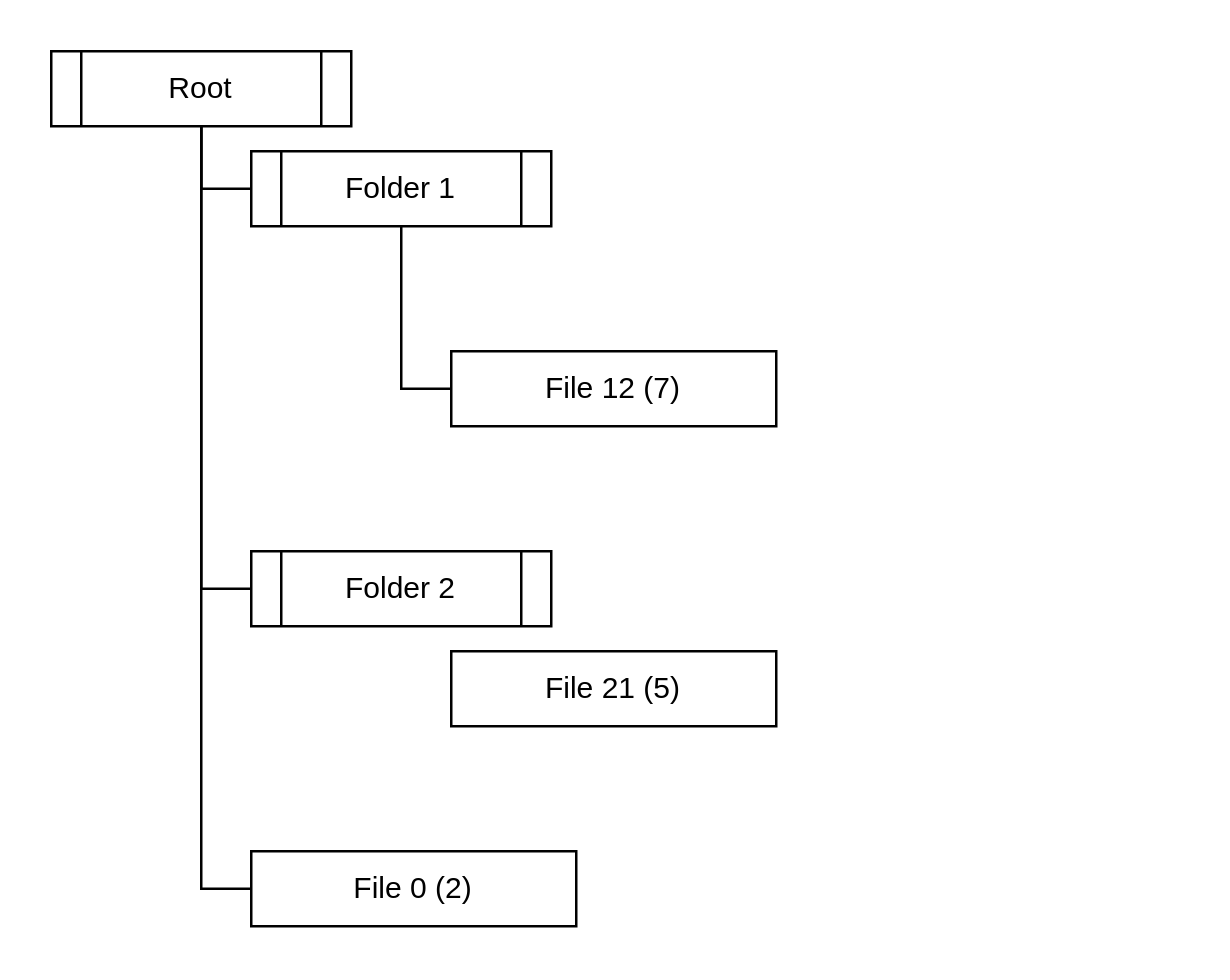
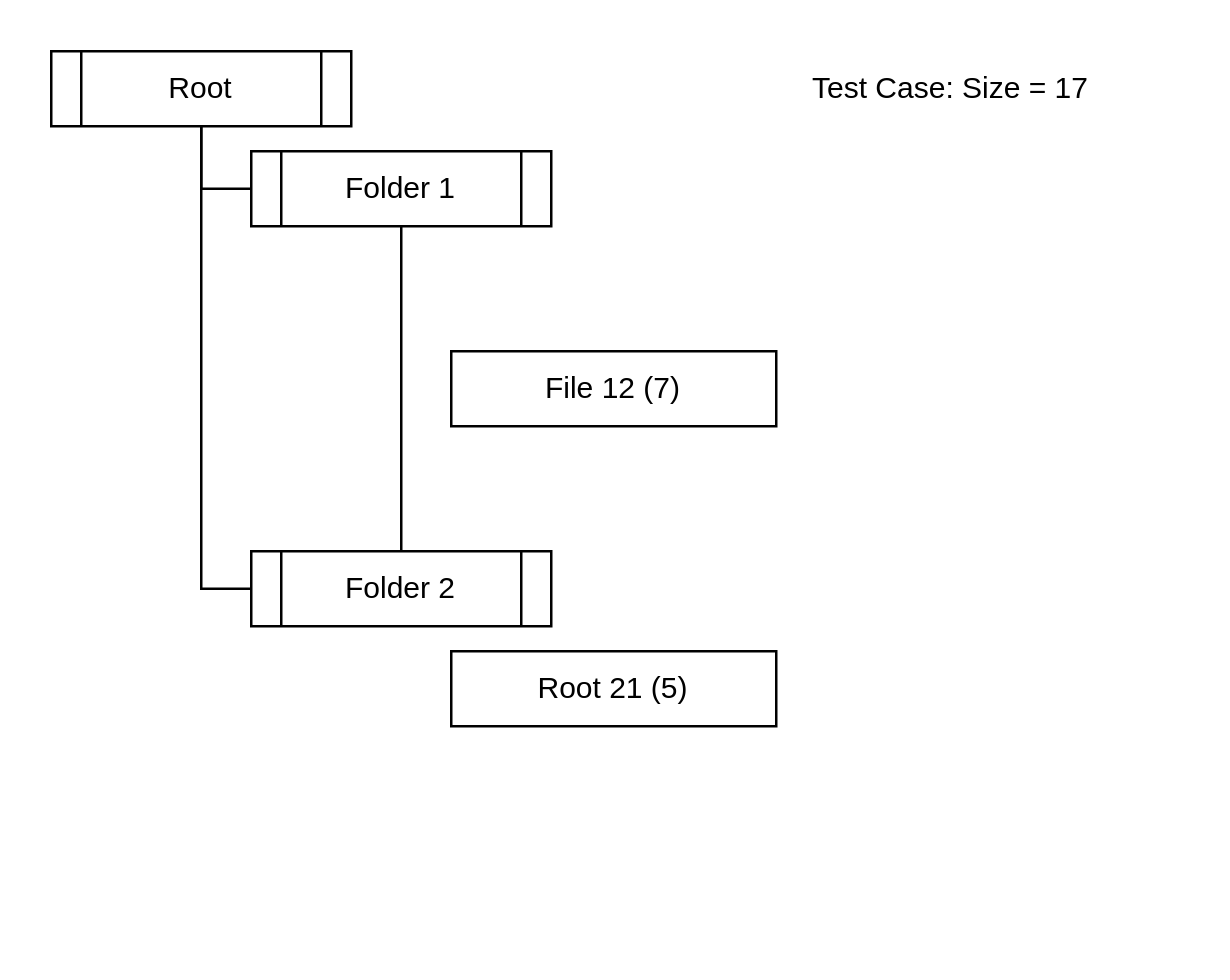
node "Test Case: Size = 17": added
edge "Folder 1" -- "File 12 (7)": now "Folder 1" -- "Folder 2"
node "File 21 (5)": label "File 21 (5)" -> "Root 21 (5)"
edge "Root" -- "File 0 (2)": removed
node "File 0 (2)": removed
